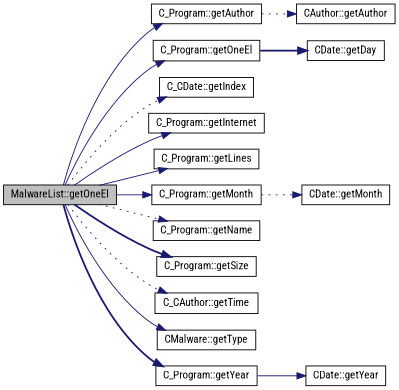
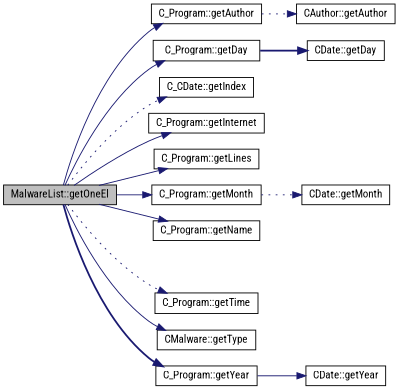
node "C_Program::getOneEl": label "C_Program::getOneEl" -> "C_Program::getDay"
edge "MalwareList::getOneEl" -> "C_Program::getName": style dotted -> solid
node "C_Program::getSize": removed
node "C_CAuthor::getTime": label "C_CAuthor::getTime" -> "C_Program::getTime"
